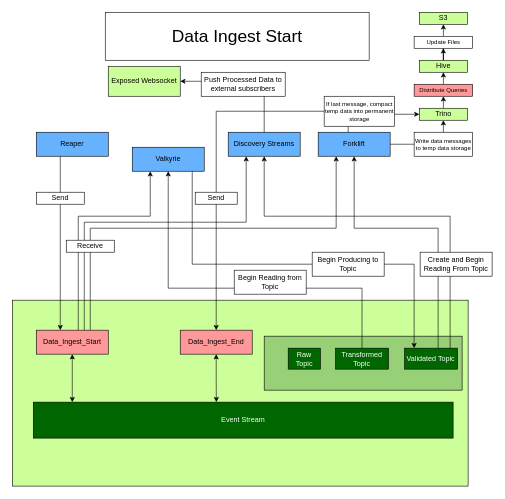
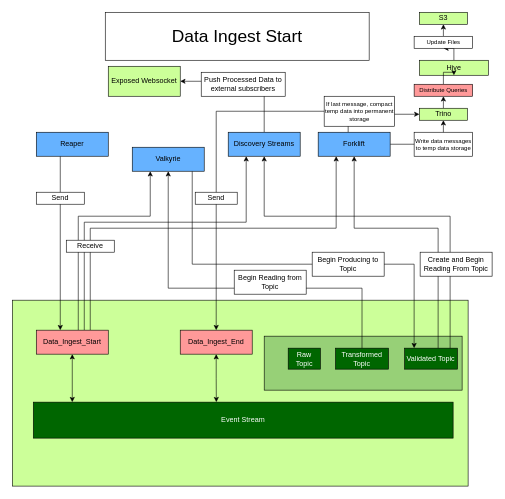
node "Hive": size 48x12 -> 69x15
